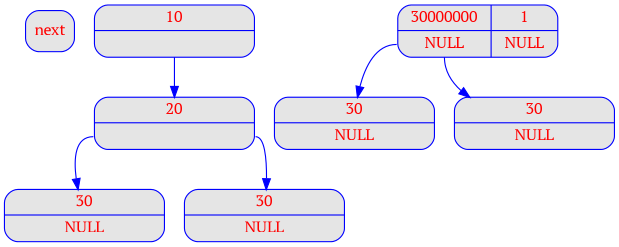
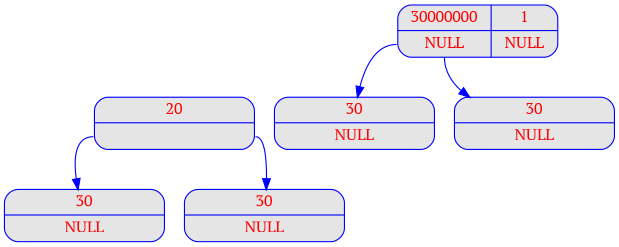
node "next": removed
node "10": removed
